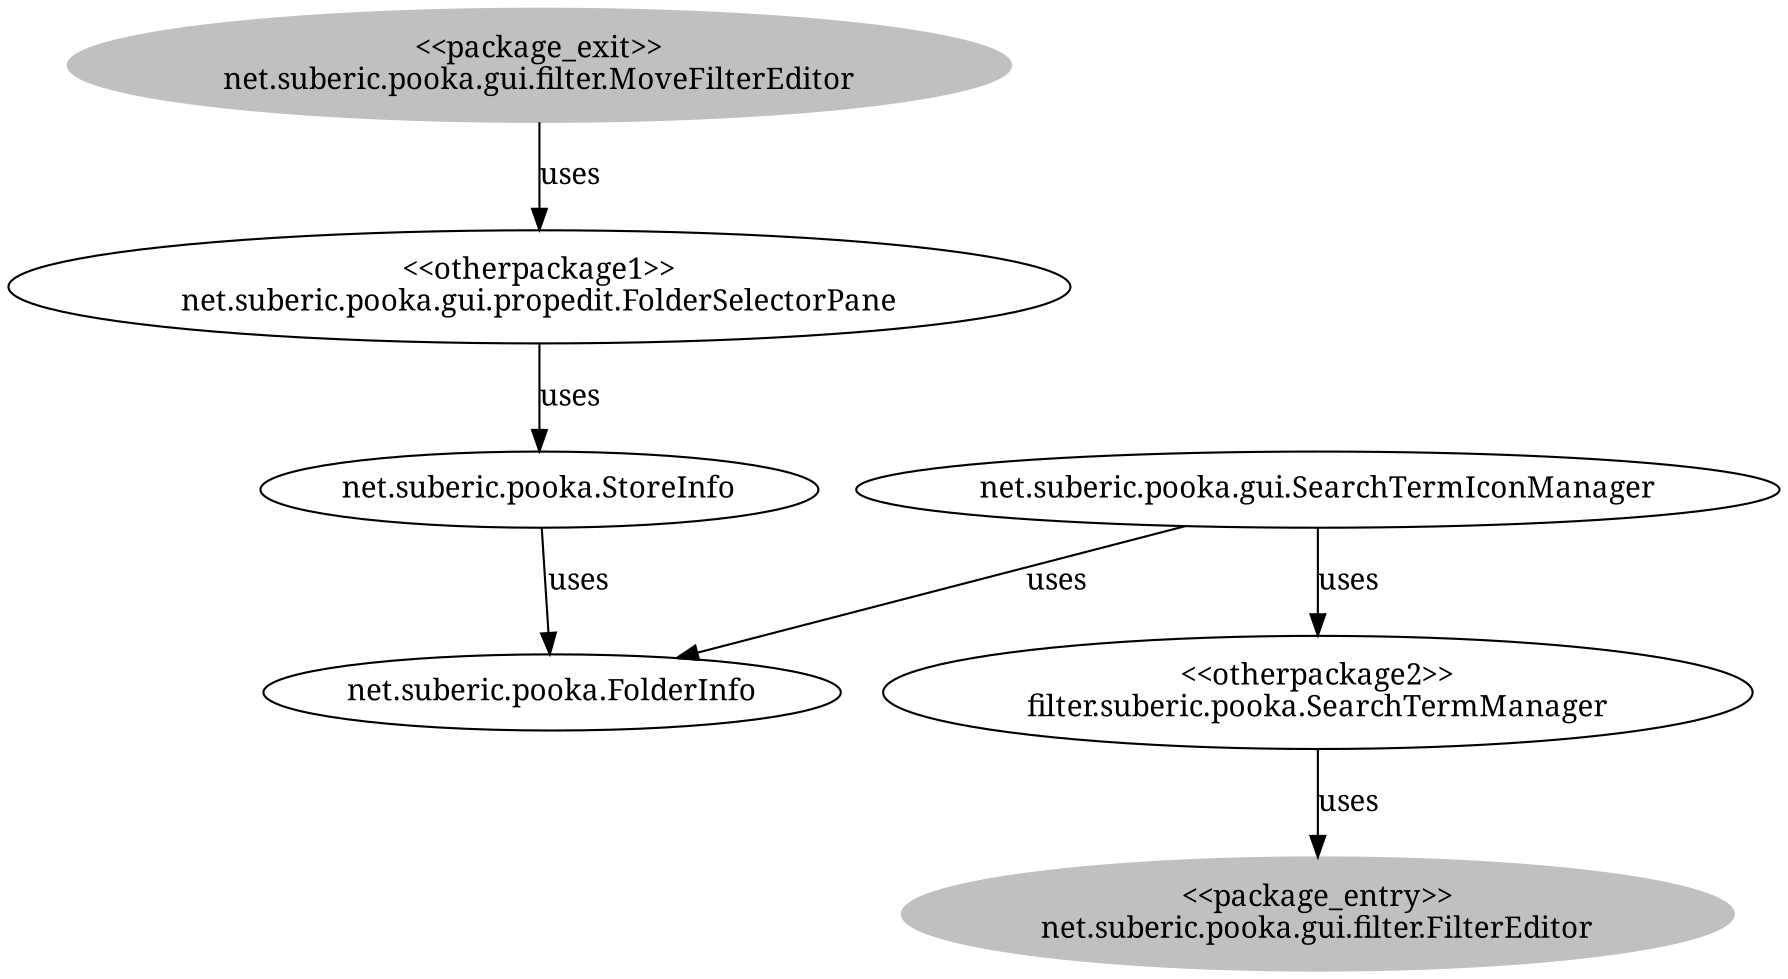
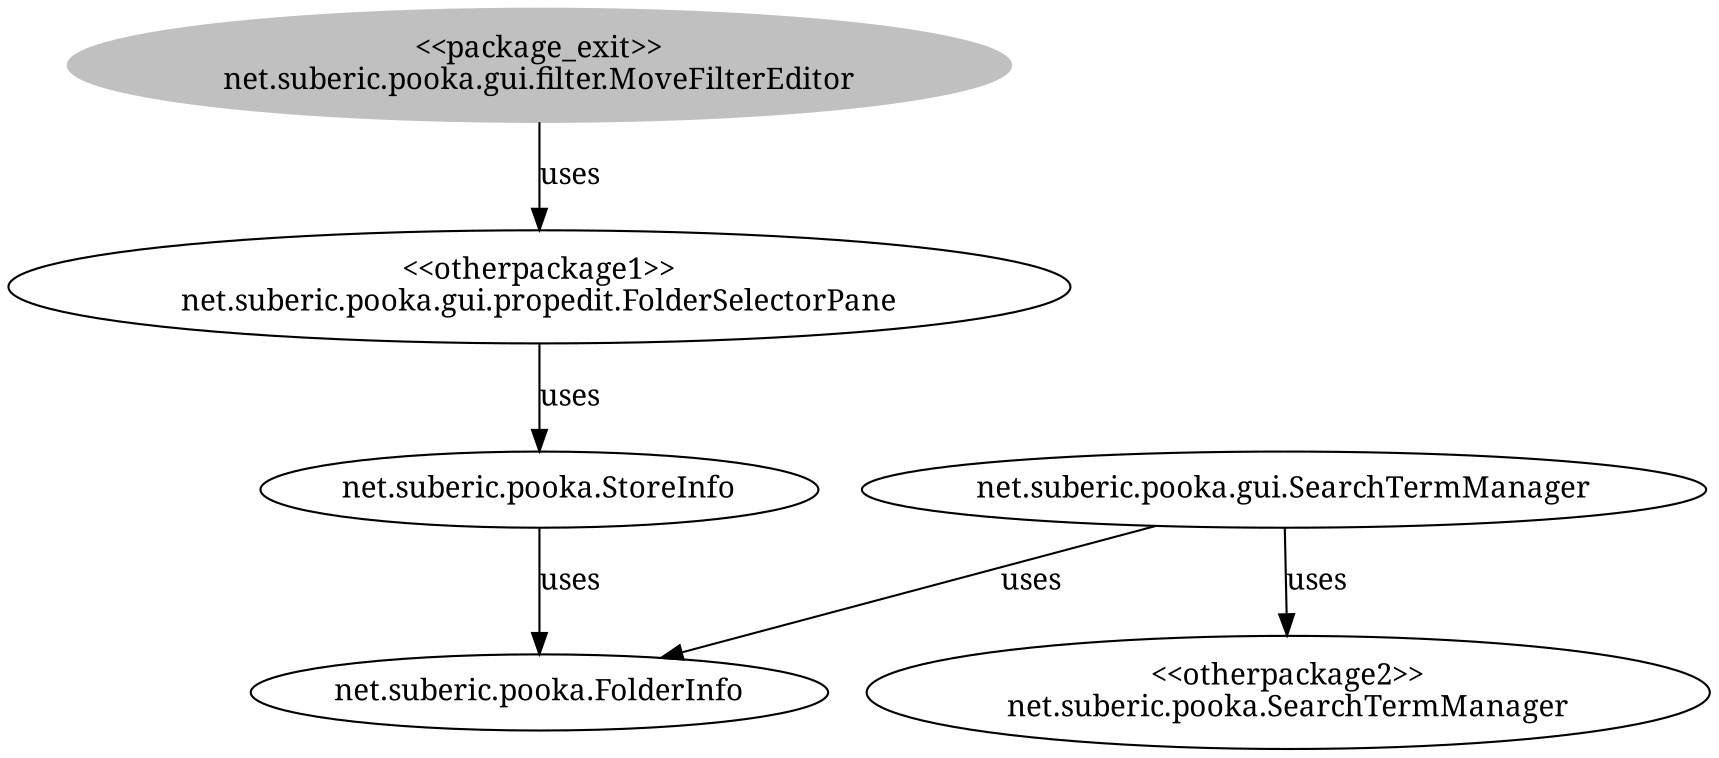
node "net.suberic.pooka.gui.SearchTermIconManager": label "net.suberic.pooka.gui.SearchTermIconManager" -> "net.suberic.pooka.gui.SearchTermManager"
node "<<otherpackage2>> filter.suberic.pooka.SearchTermManager": label "<<otherpackage2>> filter.suberic.pooka.SearchTermManager" -> "<<otherpackage2>> net.suberic.pooka.SearchTermManager"
node "<<package_entry>> net.suberic.pooka.gui.filter.FilterEditor": removed
